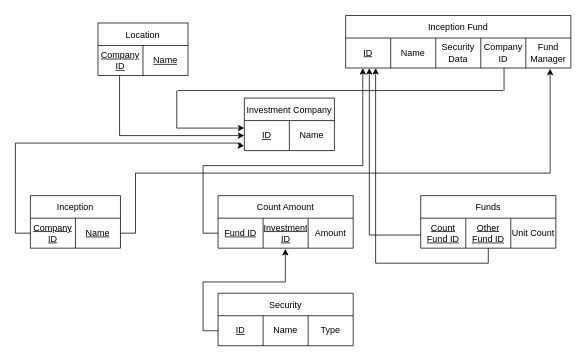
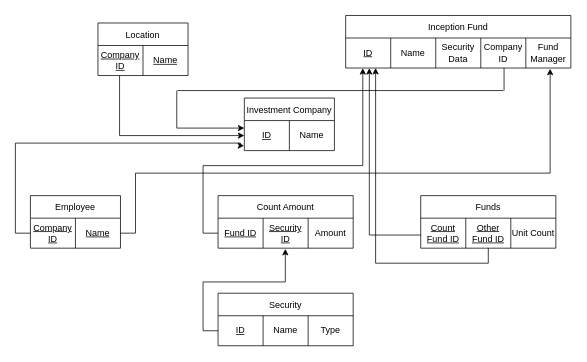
node "Inception": label "Inception" -> "Employee"
node "Investment ID": label "Investment ID" -> "Security ID"
